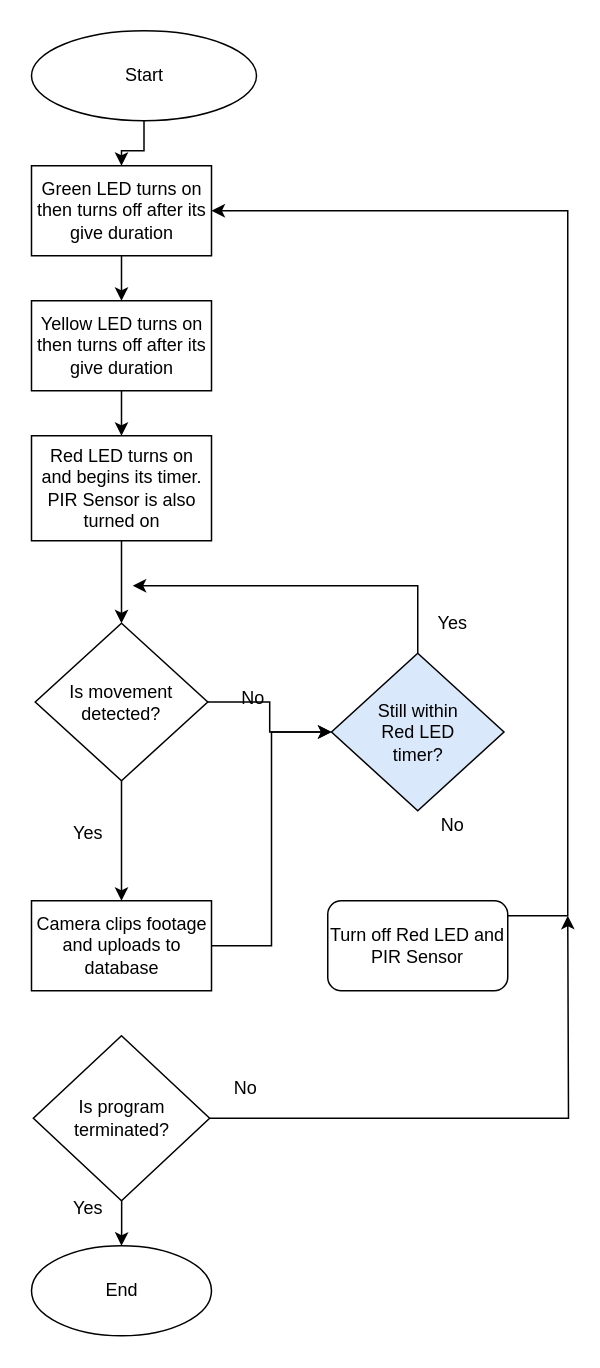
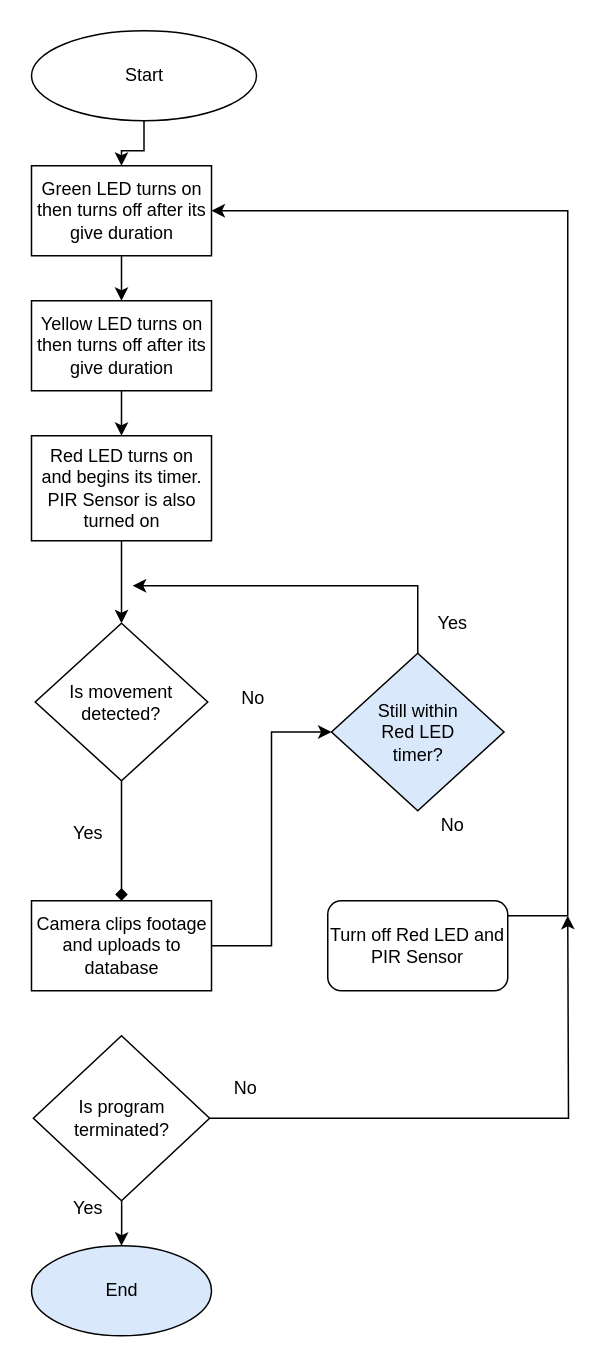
edge "Is movement detected?" -> "Still within Red LED timer?": removed
edge "Is movement detected?" -> "Camera clips footage and uploads to database": arrowhead classic -> diamond
node "End": fillcolor #ffffff -> #dae8fc
